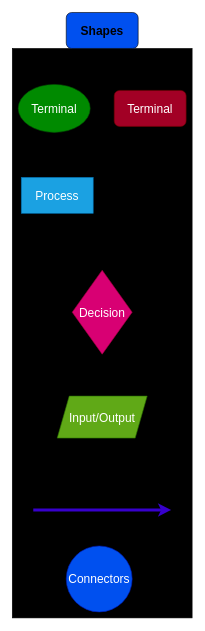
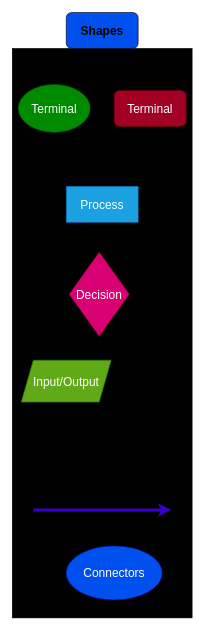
node "Process": moved (57, 195) -> (102, 204)
node "Decision": moved (102, 312) -> (99, 294)
node "Input/Output": moved (102, 417) -> (66, 381)
node "Connectors": size 66x66 -> 96x54
